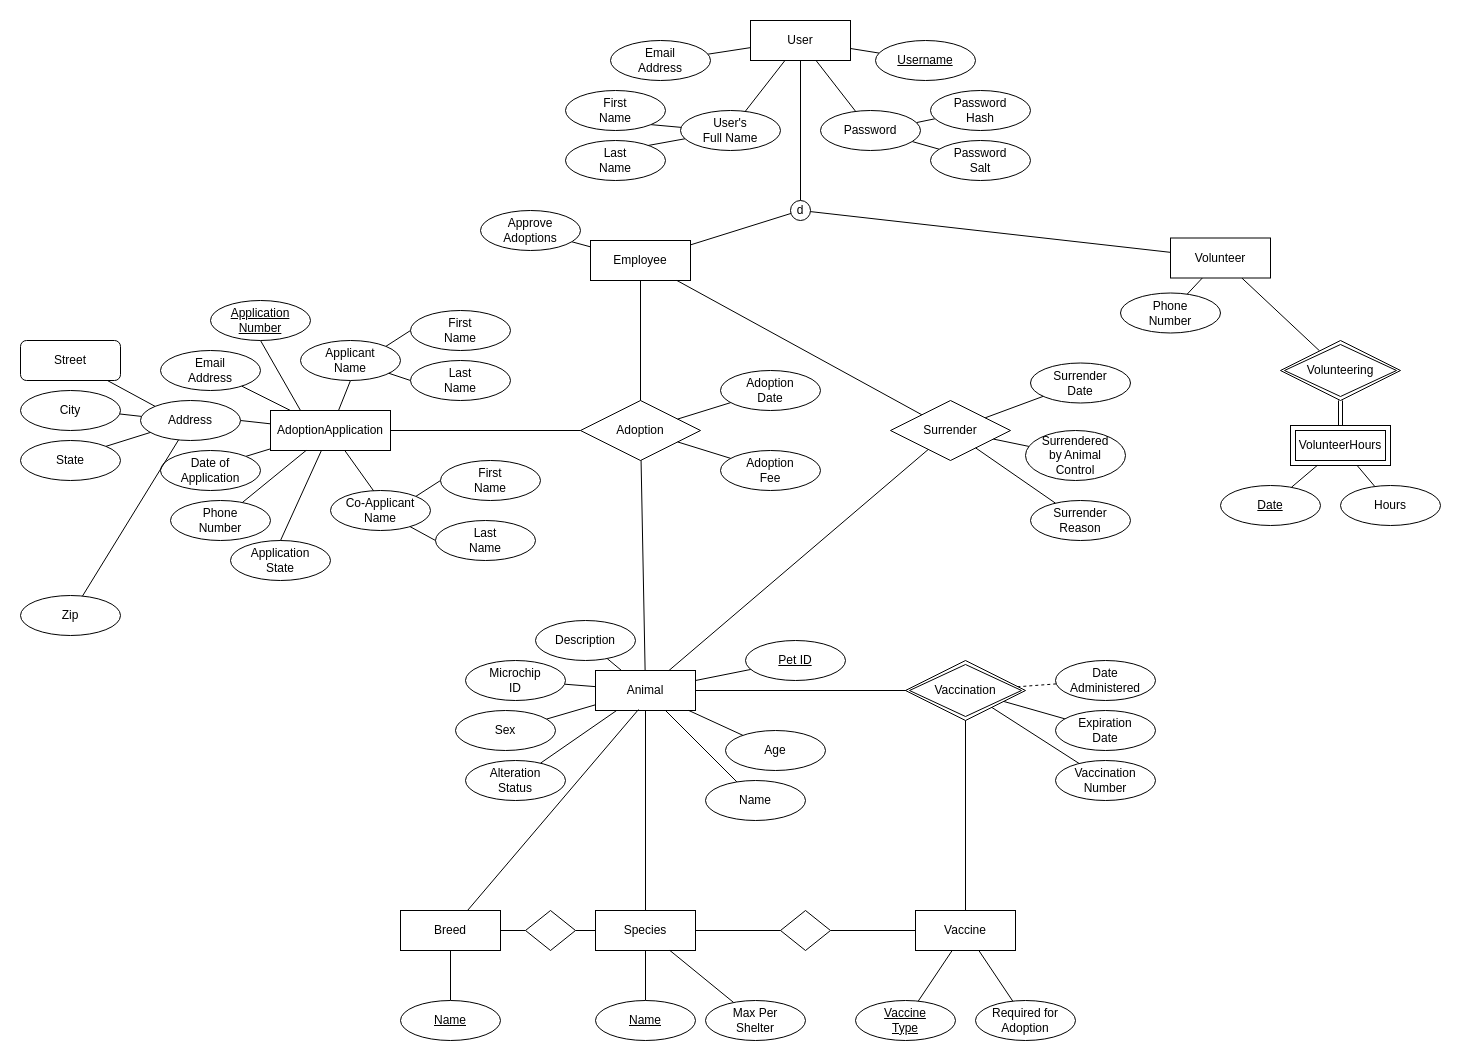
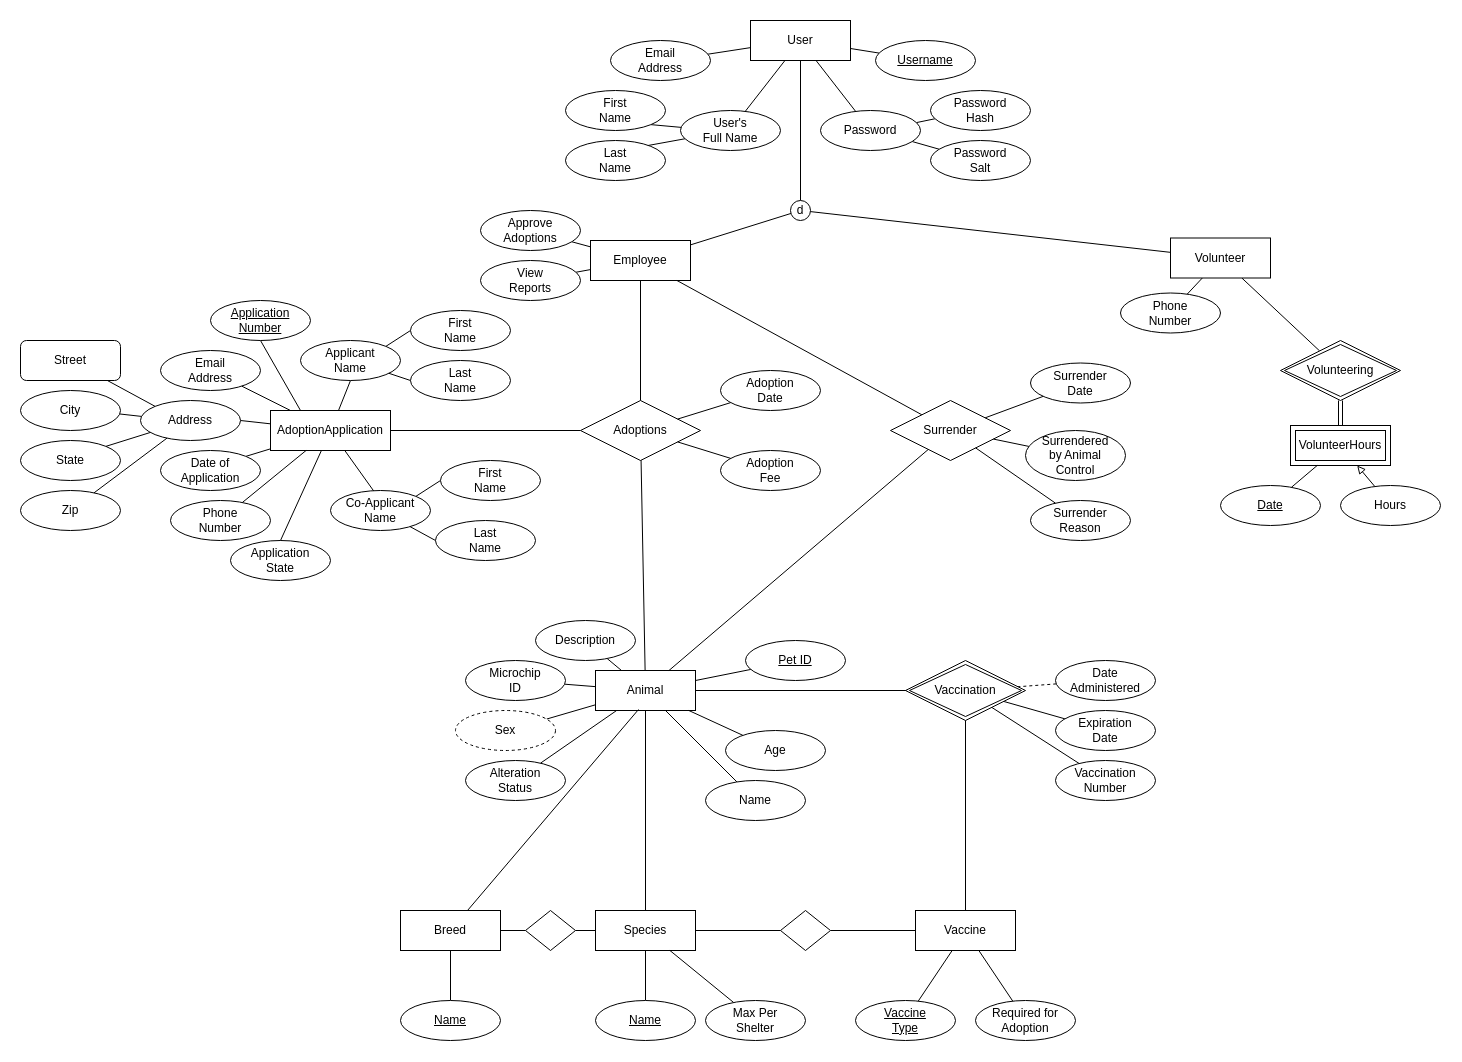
edge "Employee" -- "View Reports": added
node "View Reports": added
node "Adoption": label "Adoption" -> "Adoptions"
edge "VolunteerHours" -- "Hours": arrowhead none -> block
node "Zip": moved (71, 616) -> (71, 511)
node "Sex": style solid -> dashed
